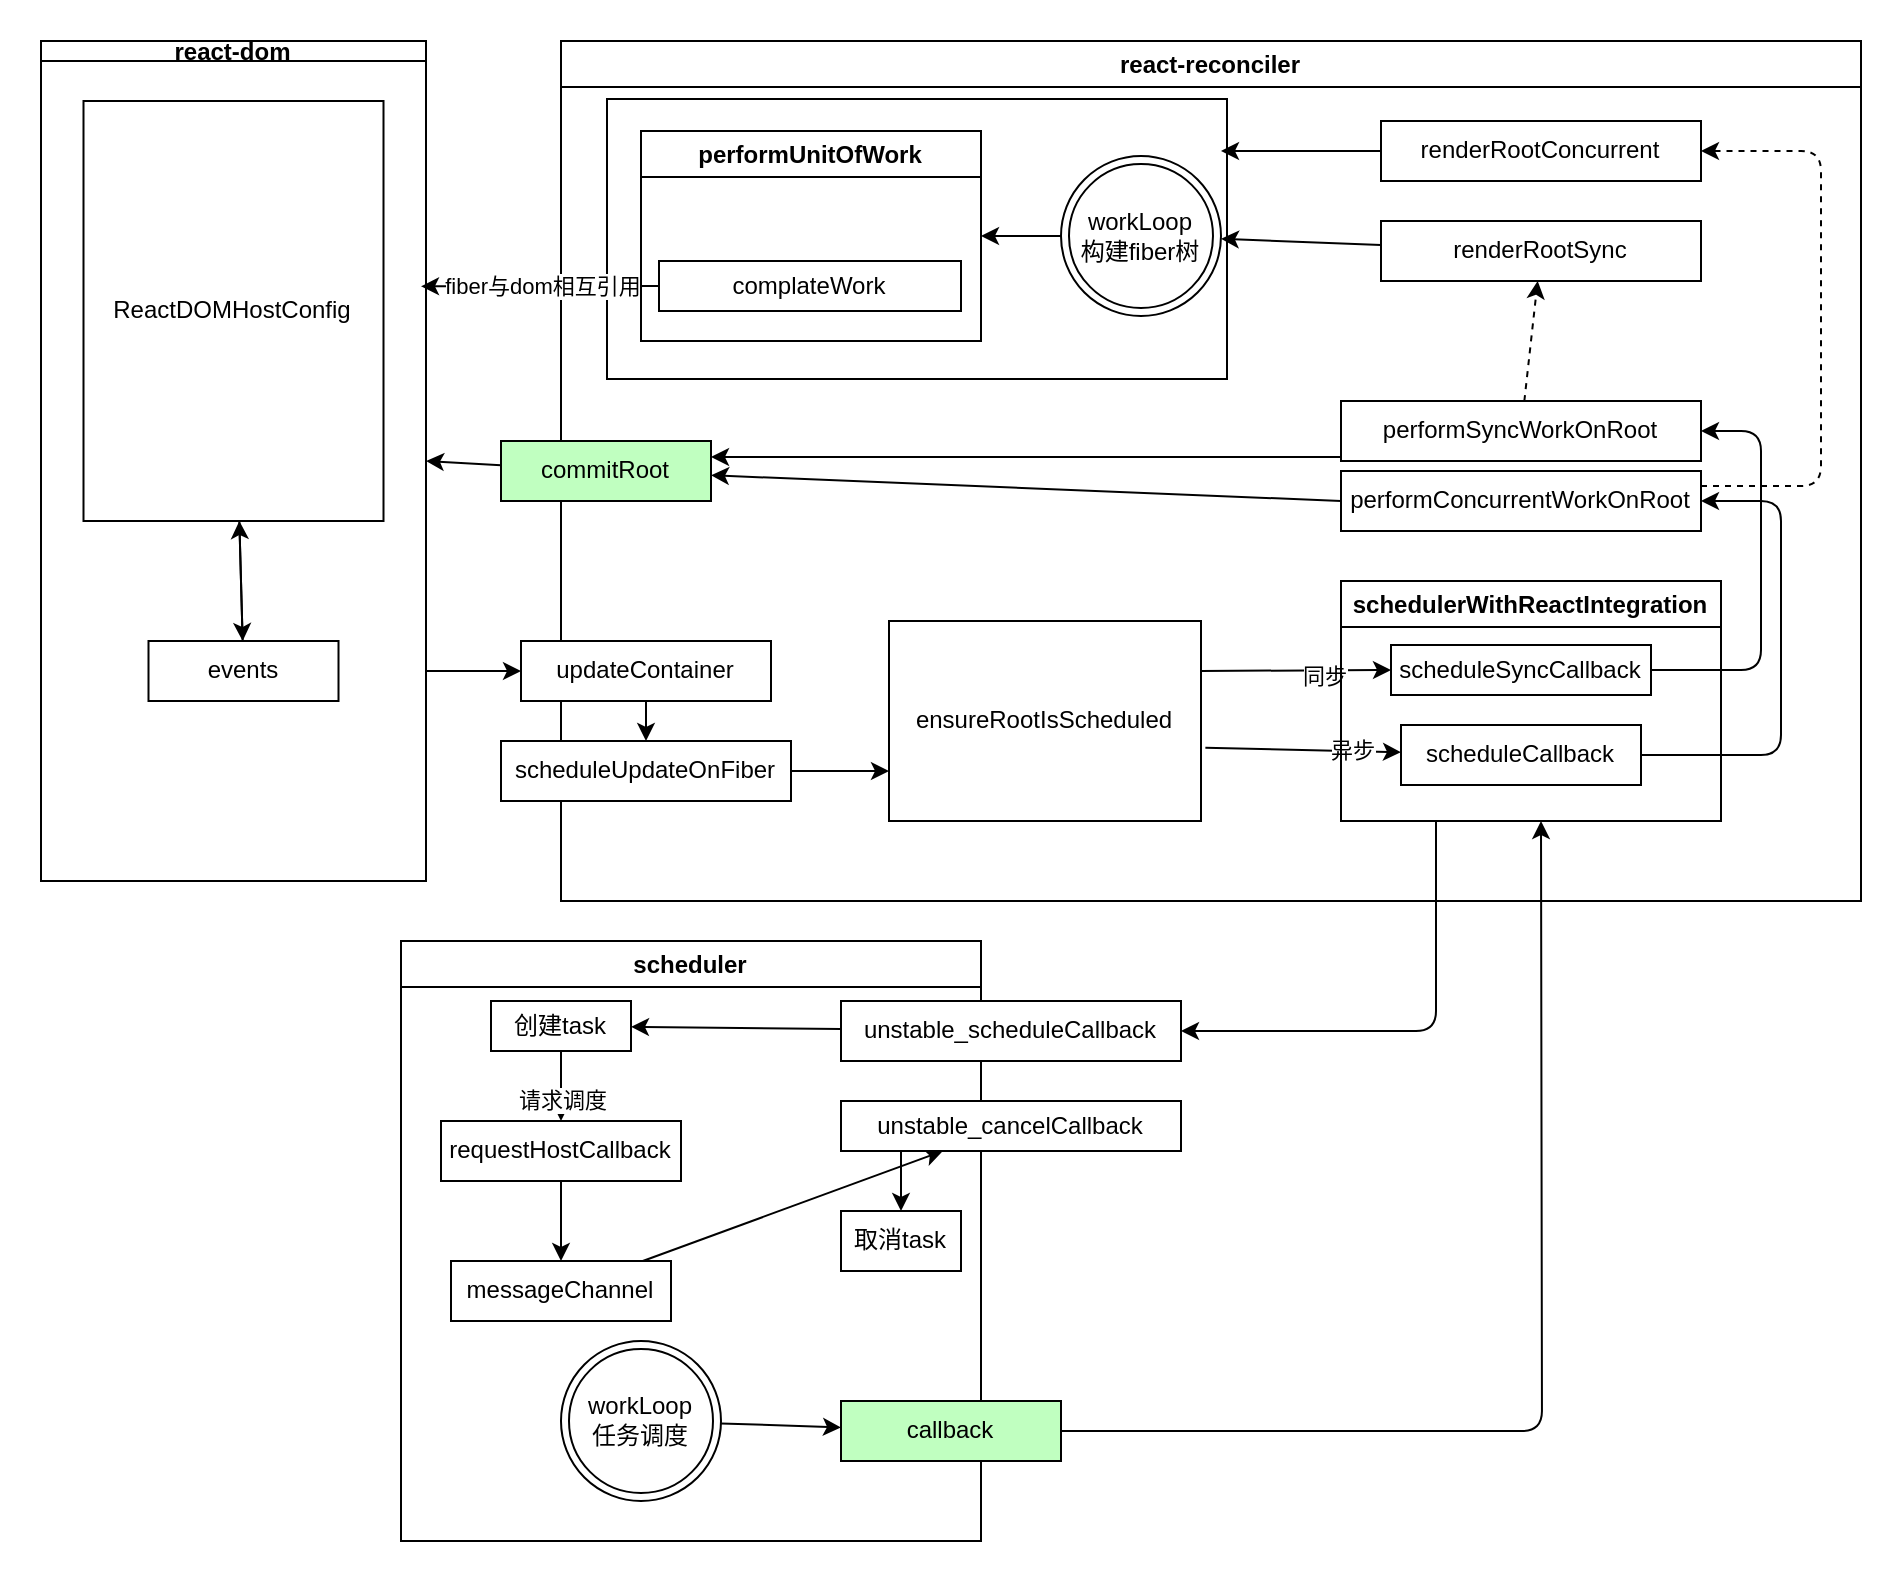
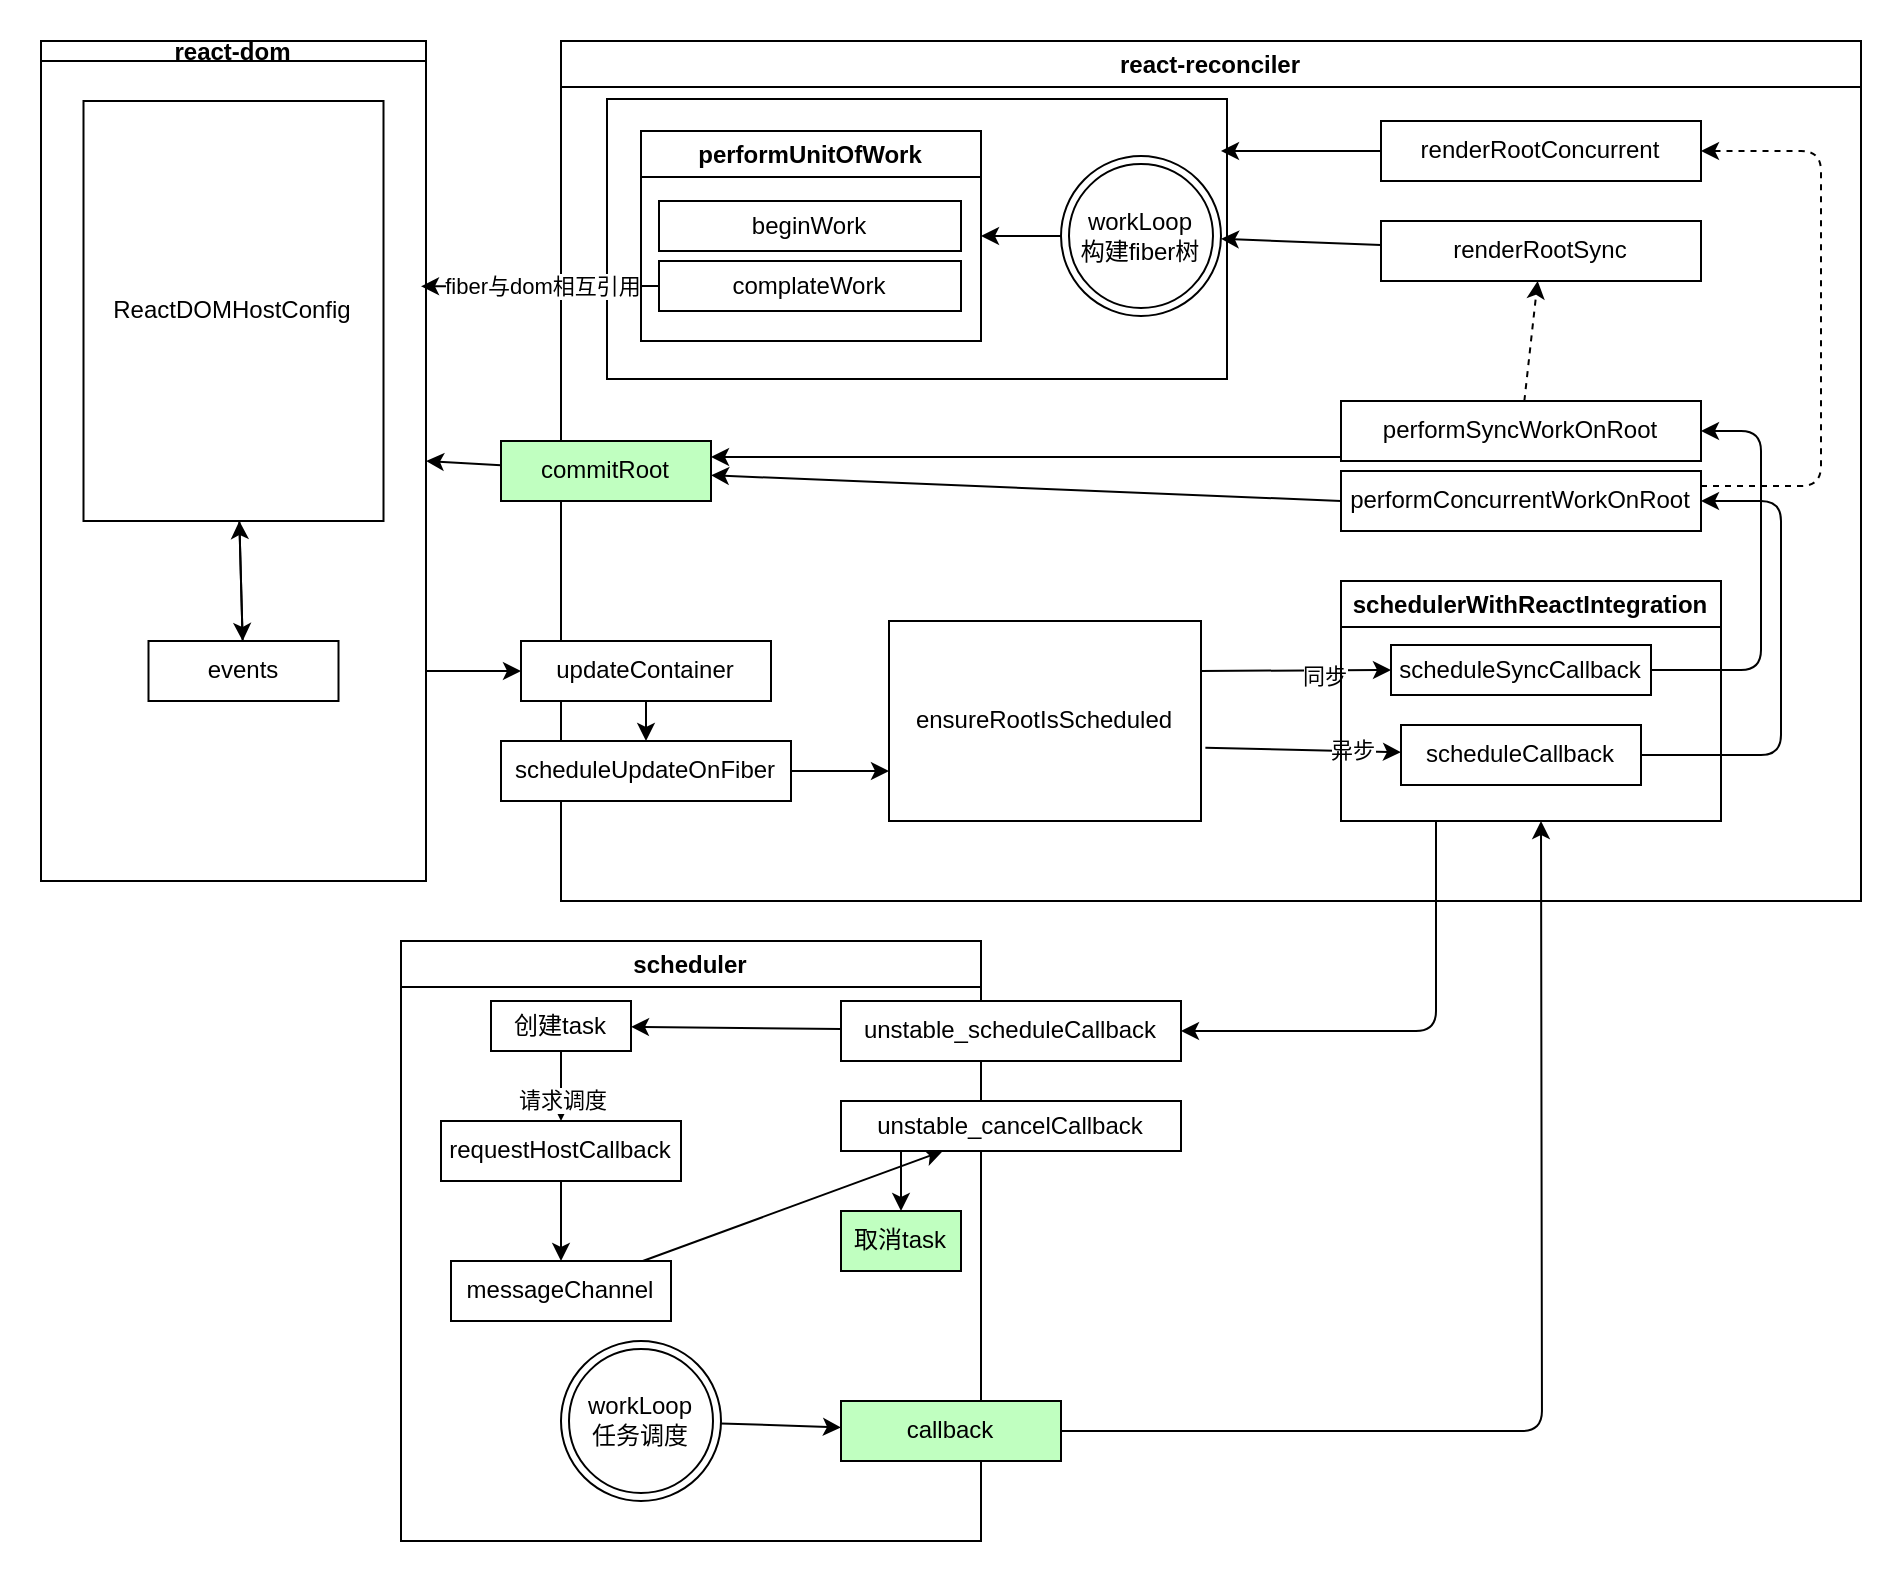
node "beginWork": added
node "取消task": fillcolor #ffffff -> #c0ffc0
